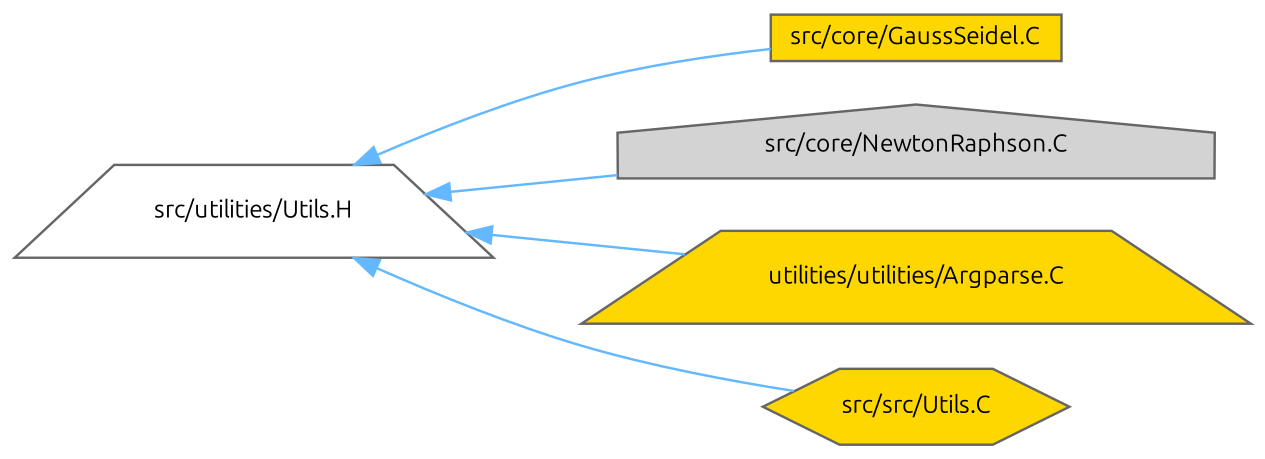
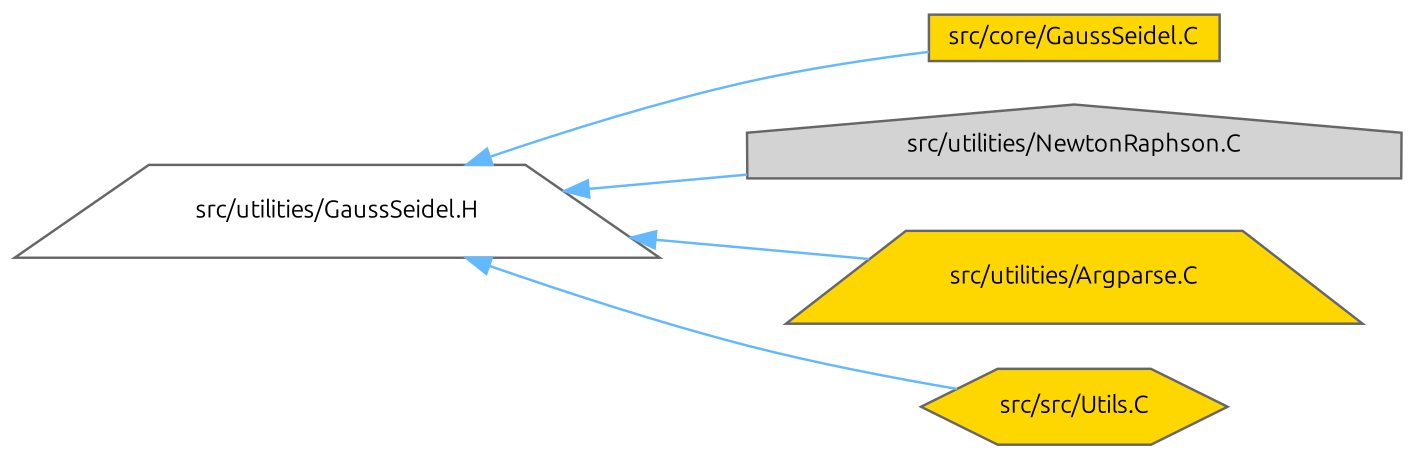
node "src/core/NewtonRaphson.C": label "src/core/NewtonRaphson.C" -> "src/utilities/NewtonRaphson.C"
node "src/utilities/Utils.H": label "src/utilities/Utils.H" -> "src/utilities/GaussSeidel.H"
node "utilities/utilities/Argparse.C": label "utilities/utilities/Argparse.C" -> "src/utilities/Argparse.C"
